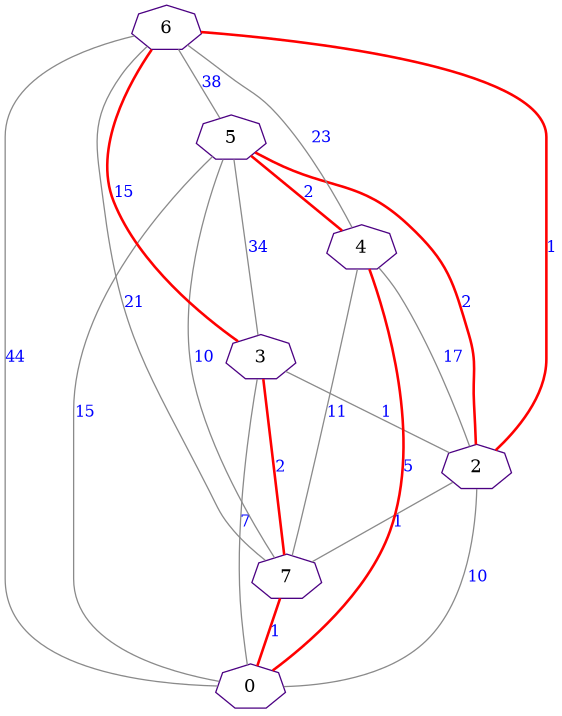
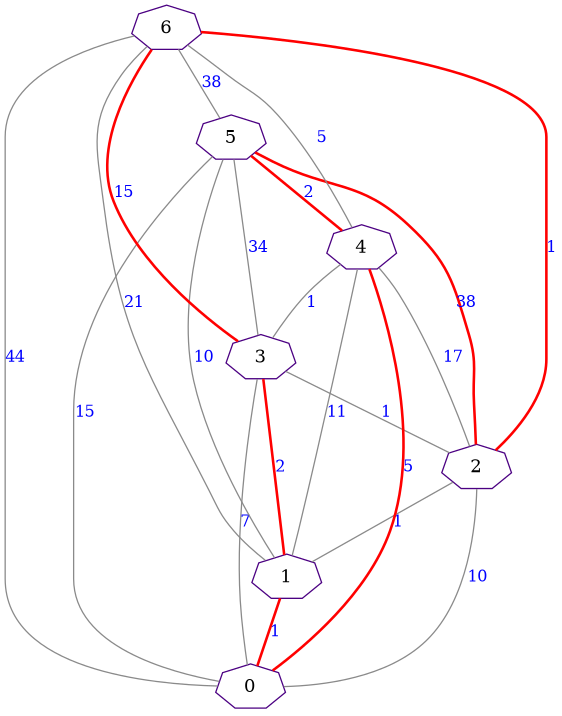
edge "6" -- "4": label "23" -> "5"
edge "4" -- "3": added, label "1"
edge "5" -- "2": label "2" -> "38"
node "7": label "7" -> "1"
